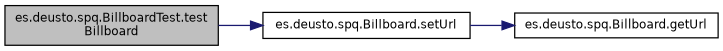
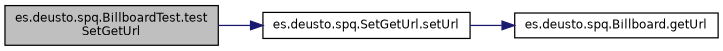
node "es.deusto.spq.BillboardTest.test Billboard": label "es.deusto.spq.BillboardTest.test Billboard" -> "es.deusto.spq.BillboardTest.test SetGetUrl"
node "es.deusto.spq.Billboard.setUrl": label "es.deusto.spq.Billboard.setUrl" -> "es.deusto.spq.SetGetUrl.setUrl"
